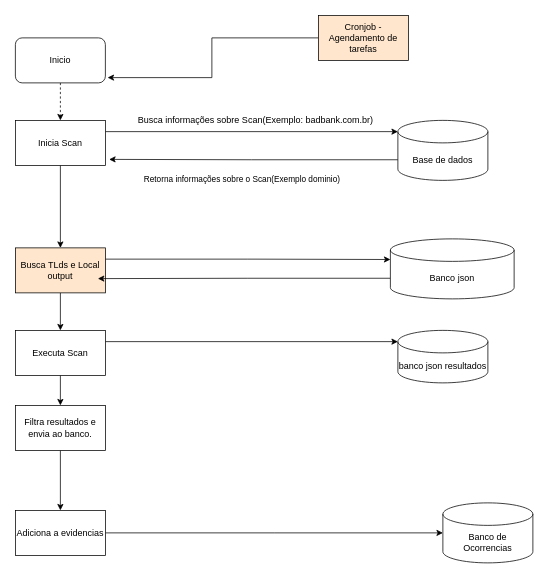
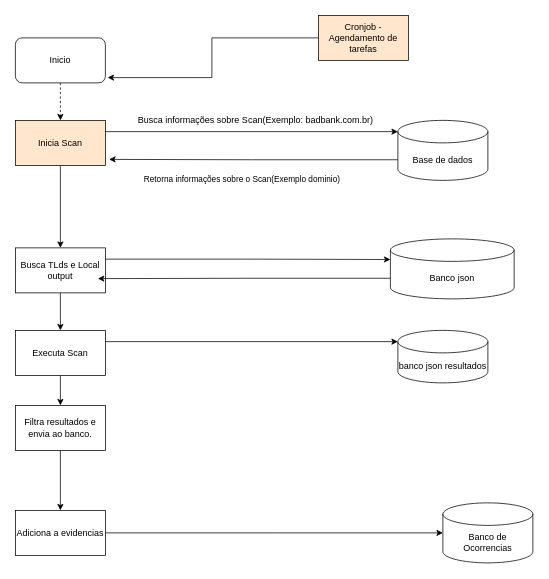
node "Inicia Scan": fillcolor #ffffff -> #ffe6cc
node "Busca TLds e Local output": fillcolor #ffe6cc -> #ffffff
